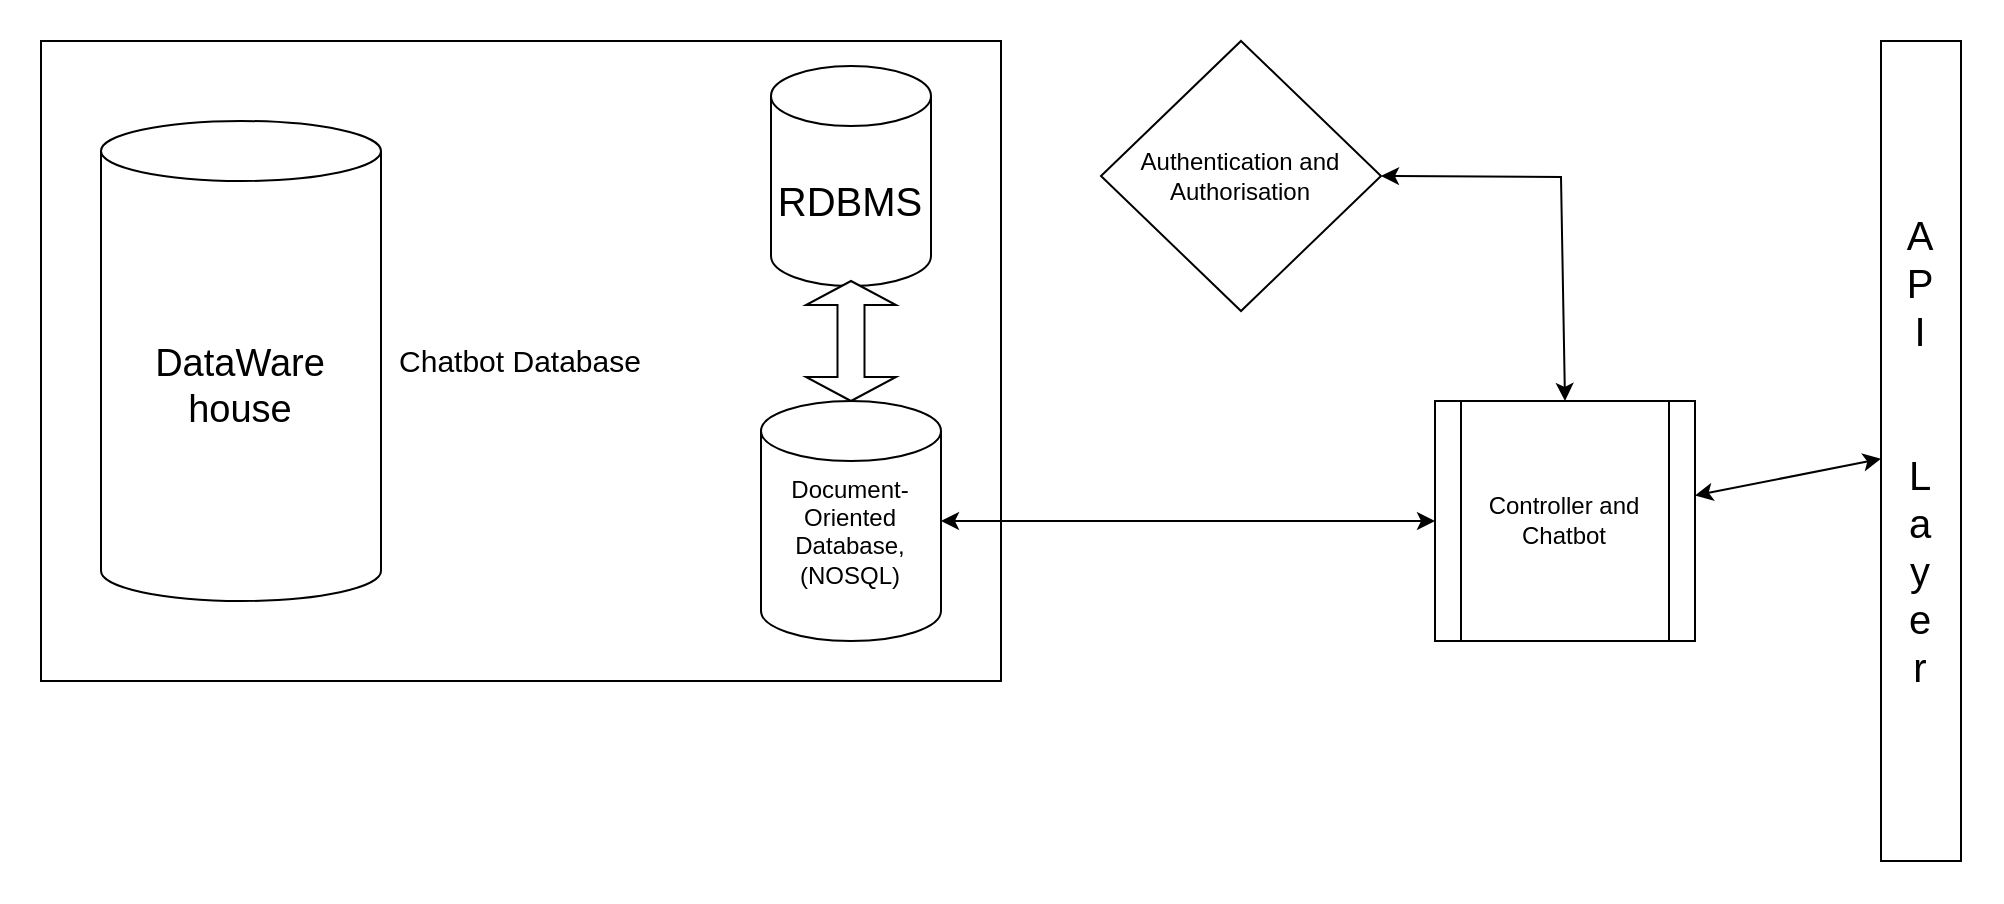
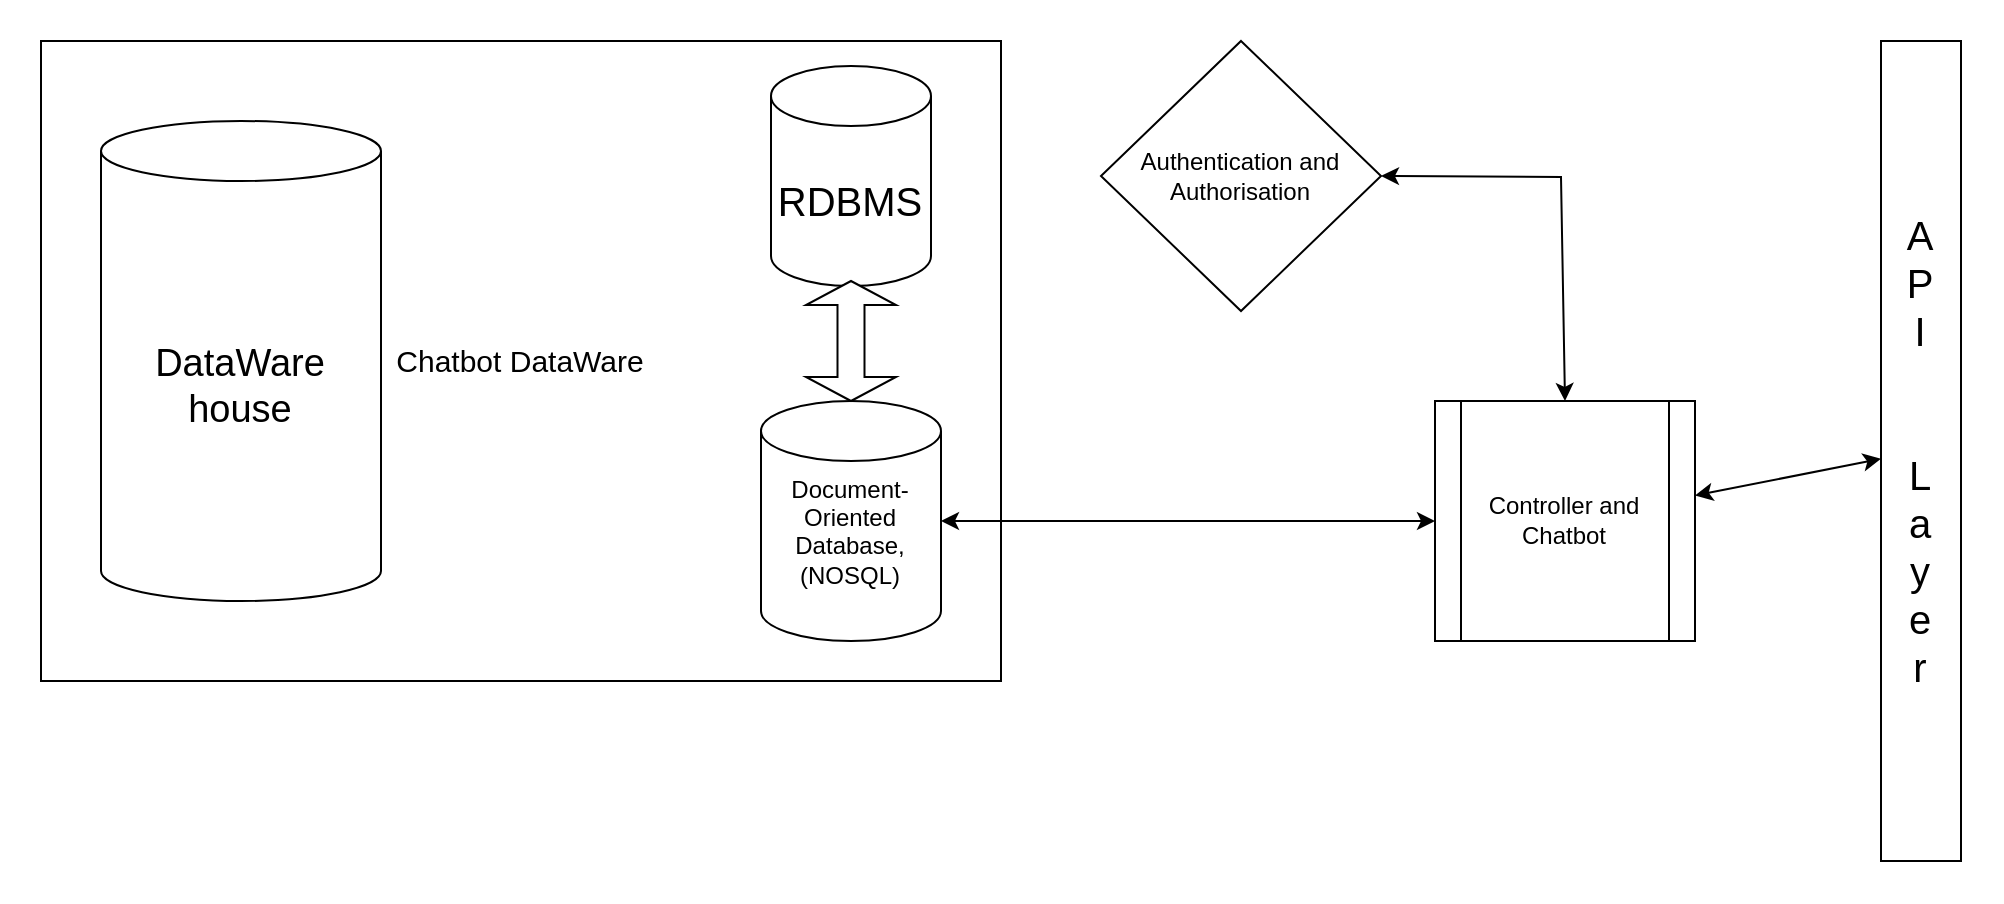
node "Chatbot Database": label "Chatbot Database" -> "Chatbot DataWare"
